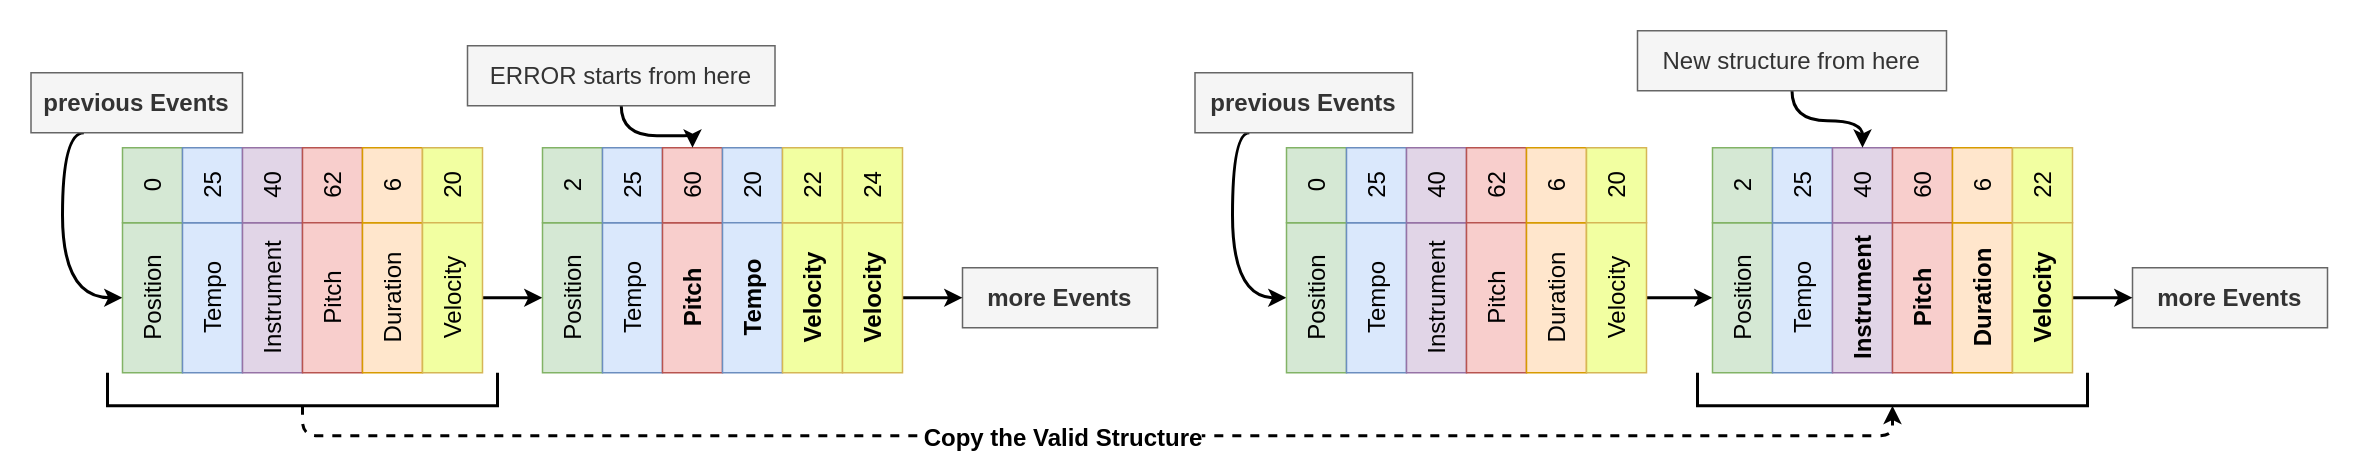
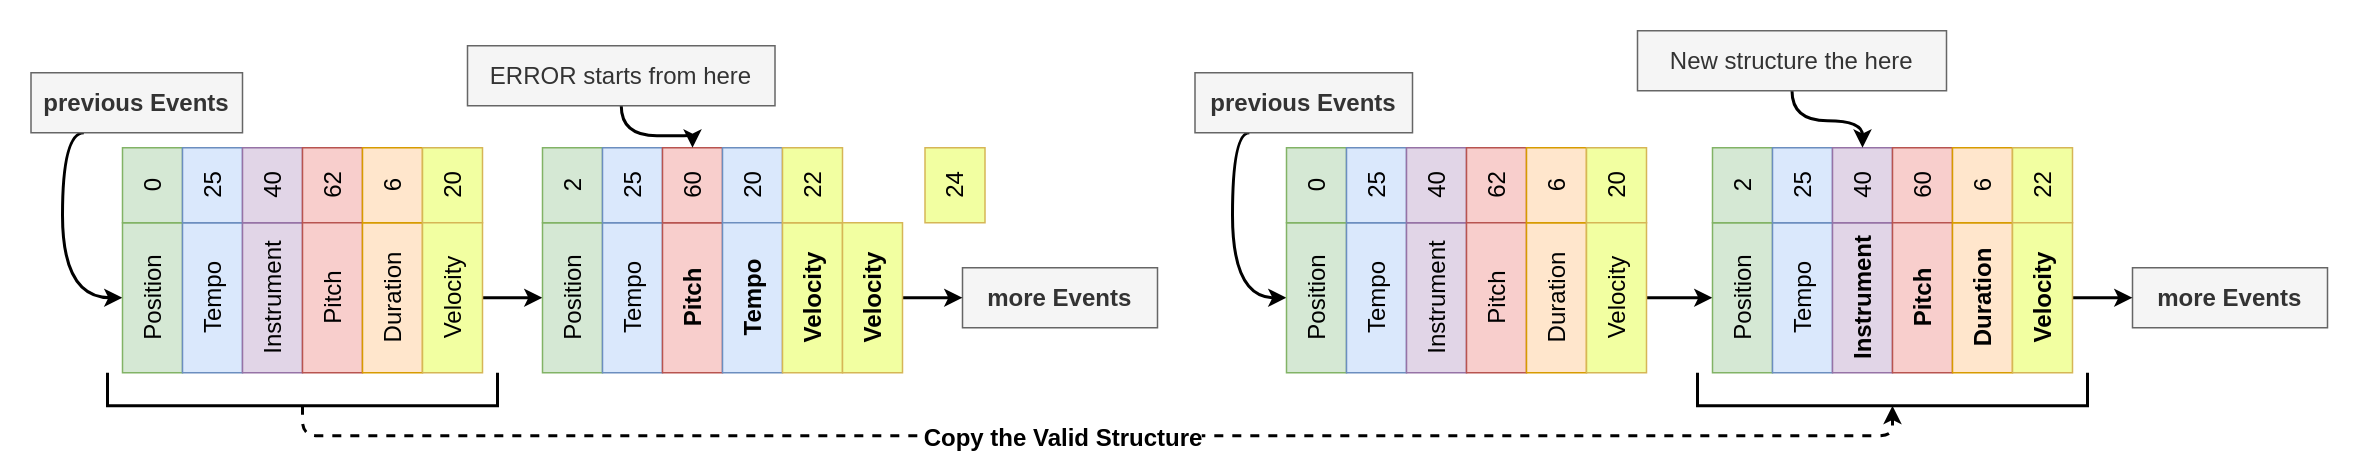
node "New structure from here": label "New structure from here" -> "New structure the here"
node "24": moved (872, 185) -> (955, 185)
